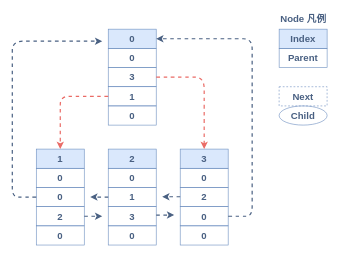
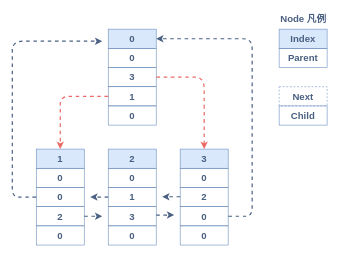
node "Child": shape ellipse -> rectangle
